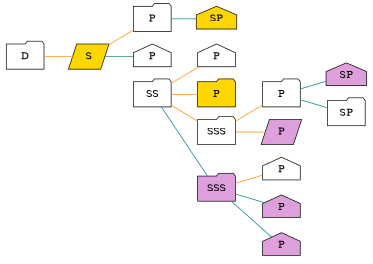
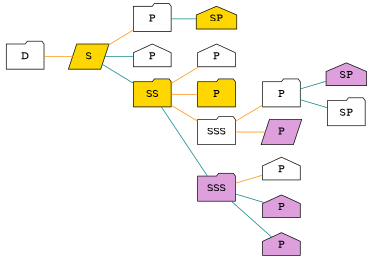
edge "S" -- "SS": added
node "SS": fillcolor white -> gold
